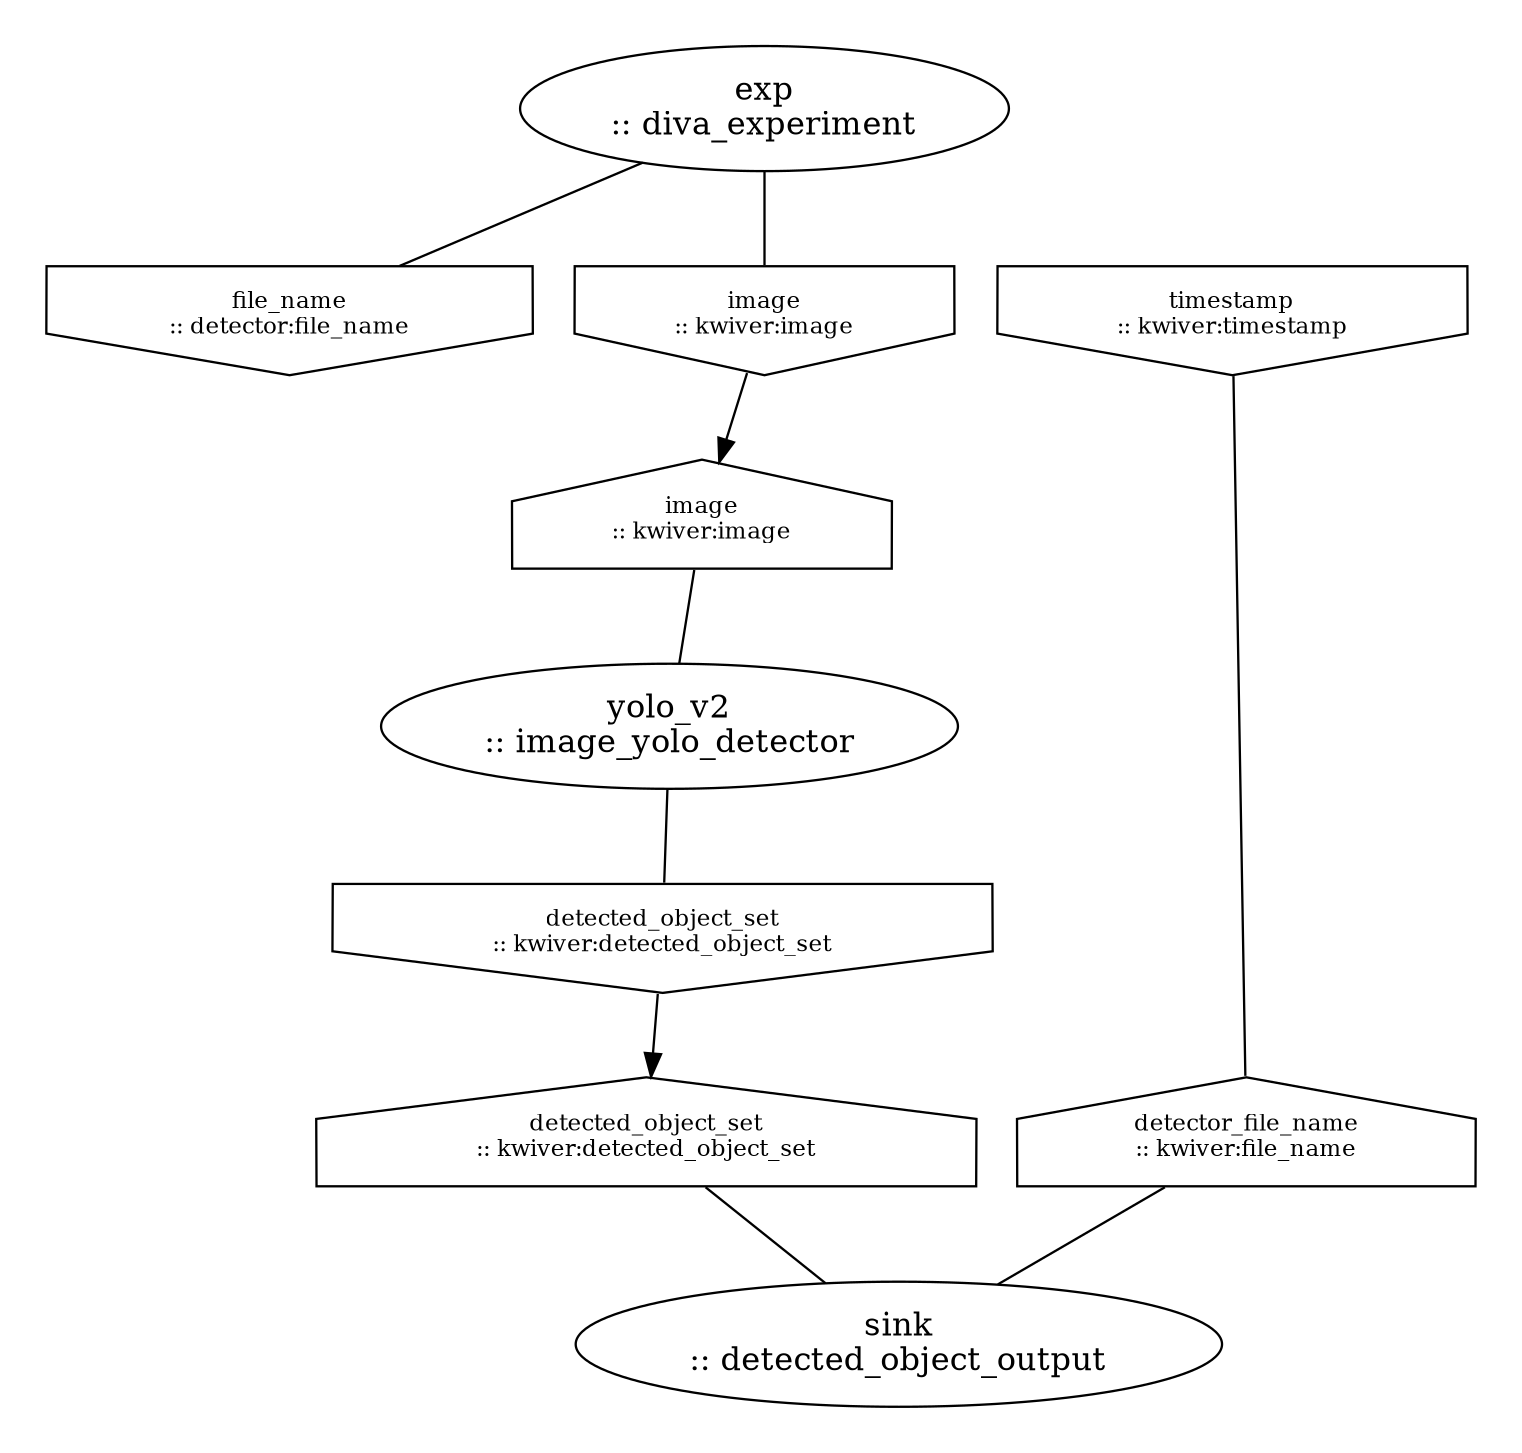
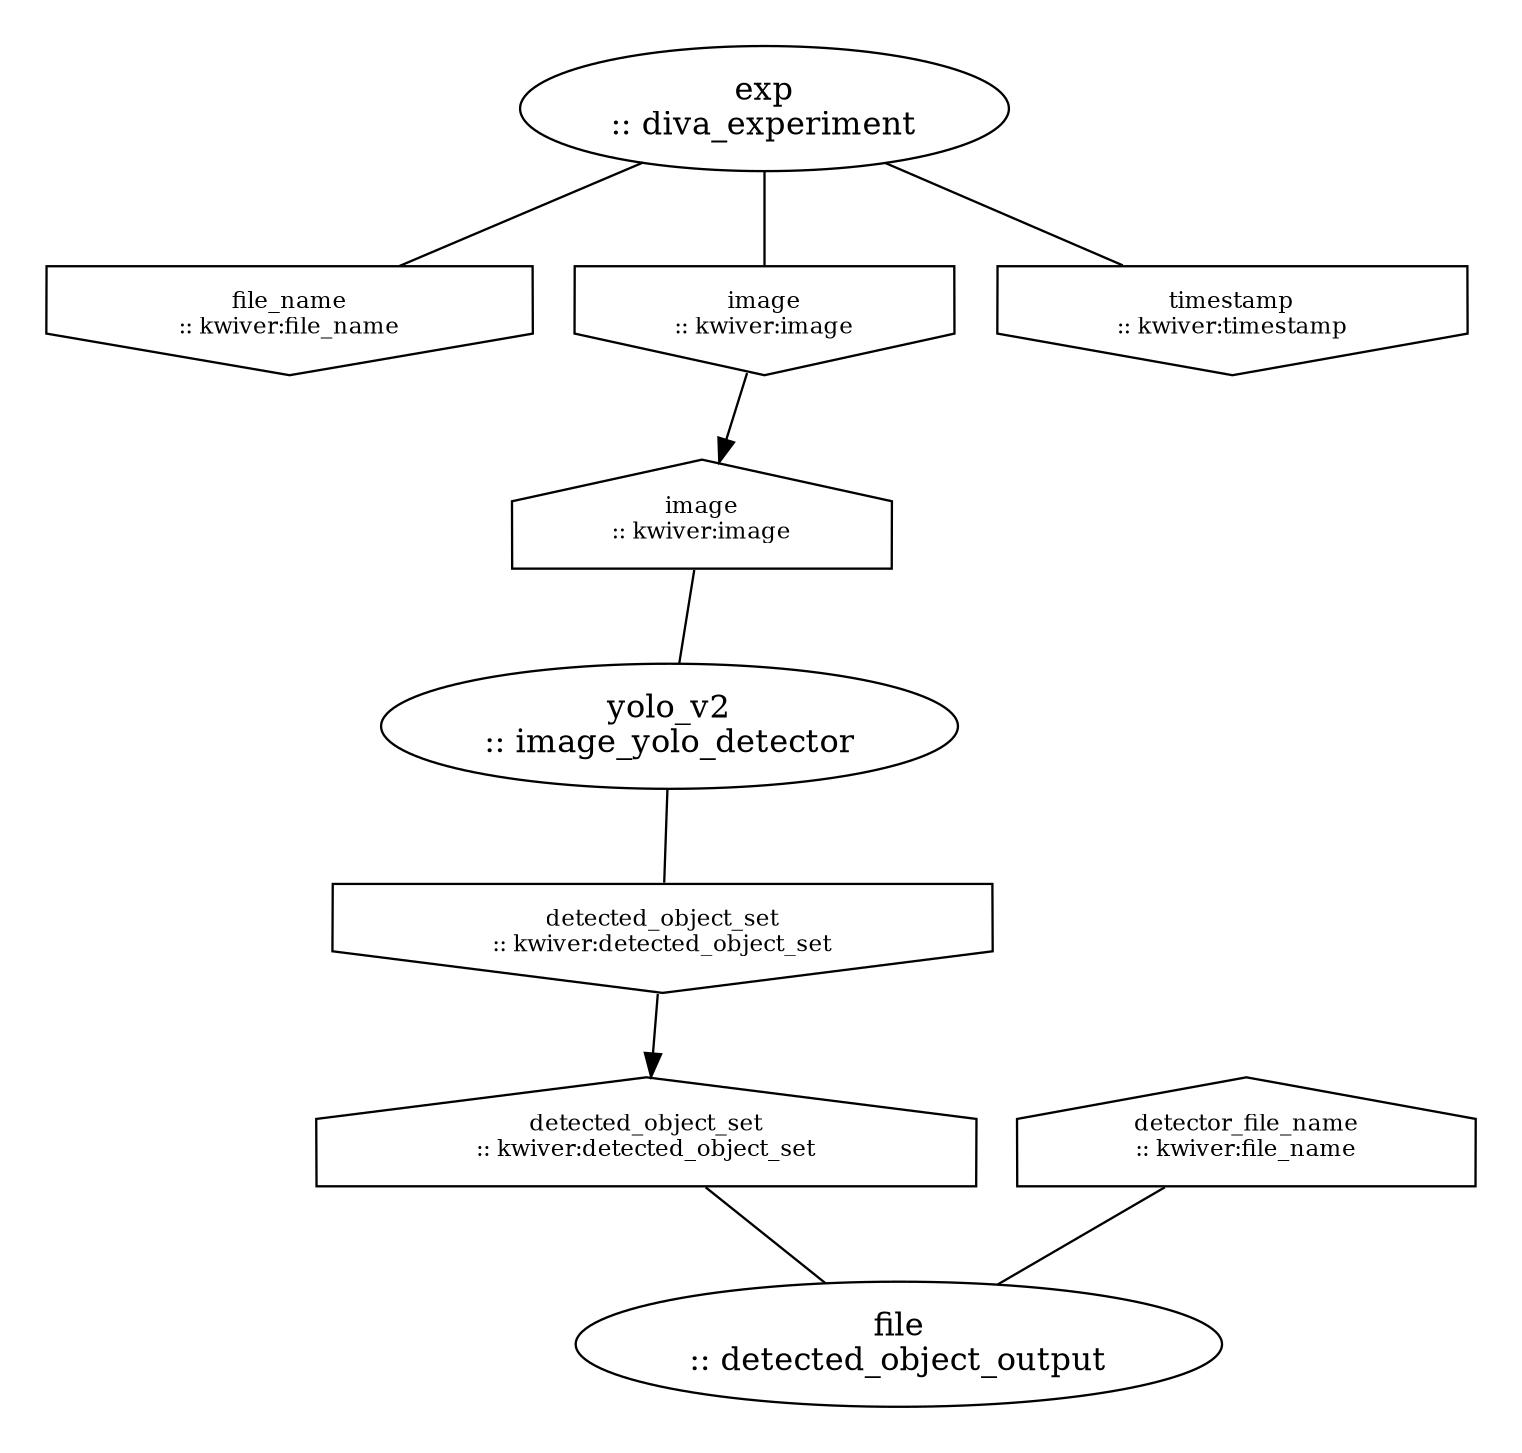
node "file_name :: detector:file_name": label "file_name :: detector:file_name" -> "file_name :: kwiver:file_name"
edge "timestamp :: kwiver:timestamp" -- "detector_file_name :: kwiver:file_name": now "timestamp :: kwiver:timestamp" -- "exp :: diva_experiment"
node "sink :: detected_object_output": label "sink :: detected_object_output" -> "file :: detected_object_output"
